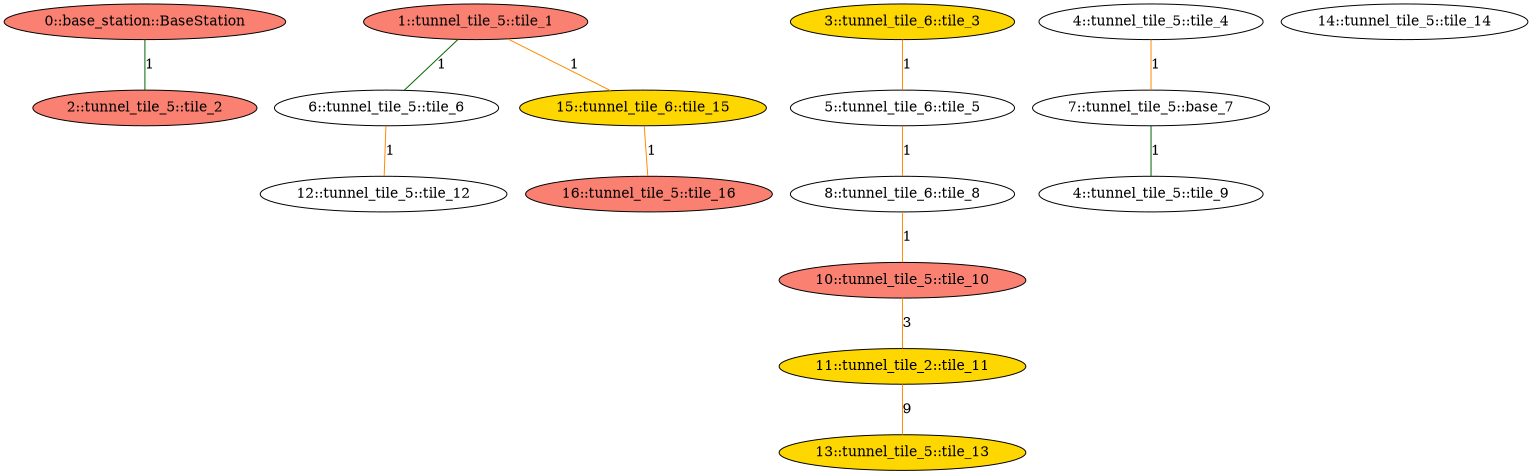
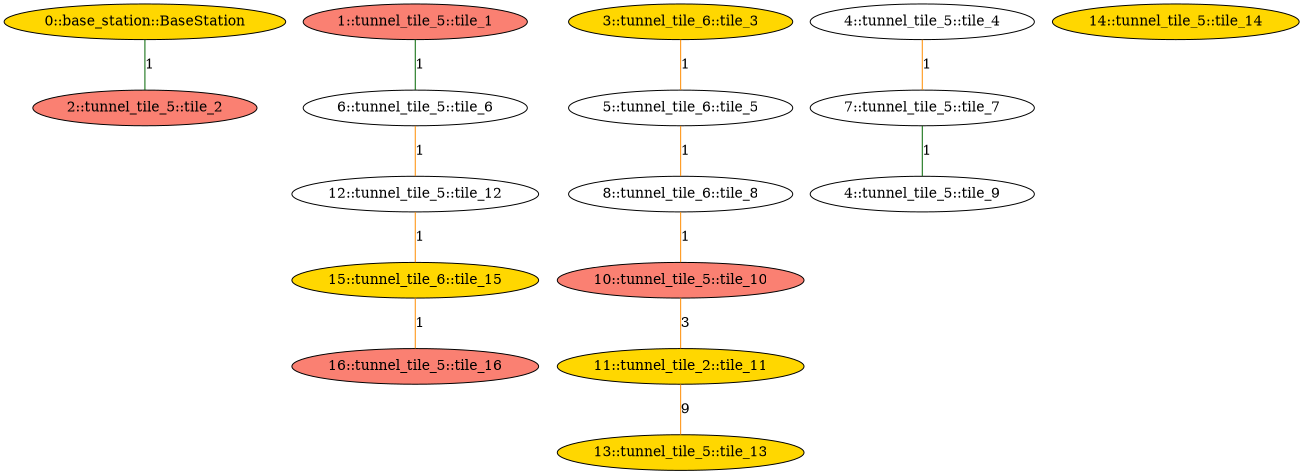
node "0::base_station::BaseStation": fillcolor salmon -> gold
node "14::tunnel_tile_5::tile_14": fillcolor white -> gold
edge "1::tunnel_tile_5::tile_1" -- "15::tunnel_tile_6::tile_15": now "12::tunnel_tile_5::tile_12" -- "15::tunnel_tile_6::tile_15"
node "7::tunnel_tile_5::base_7": label "7::tunnel_tile_5::base_7" -> "7::tunnel_tile_5::tile_7"
